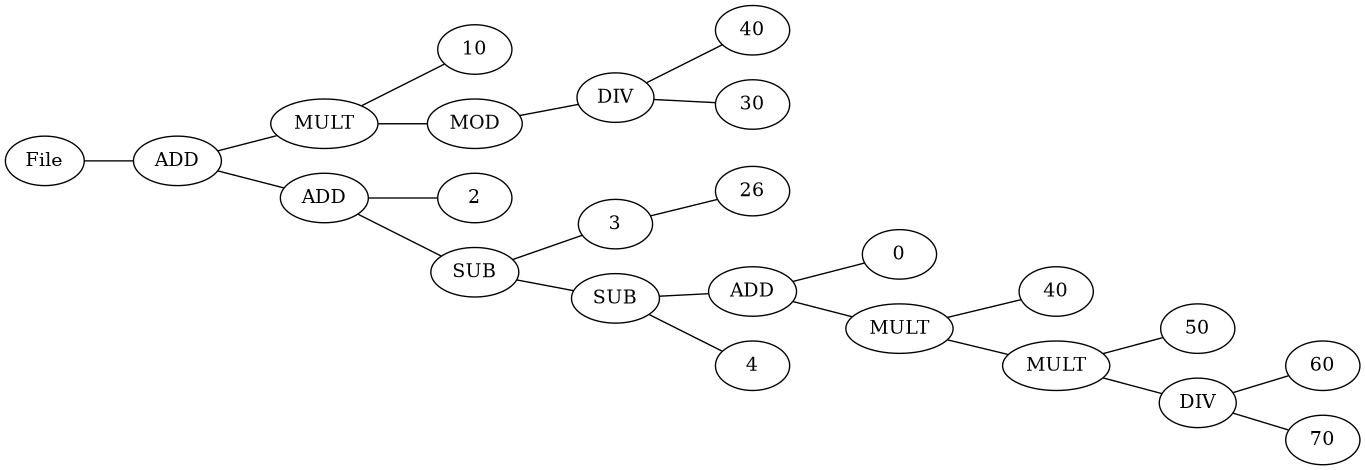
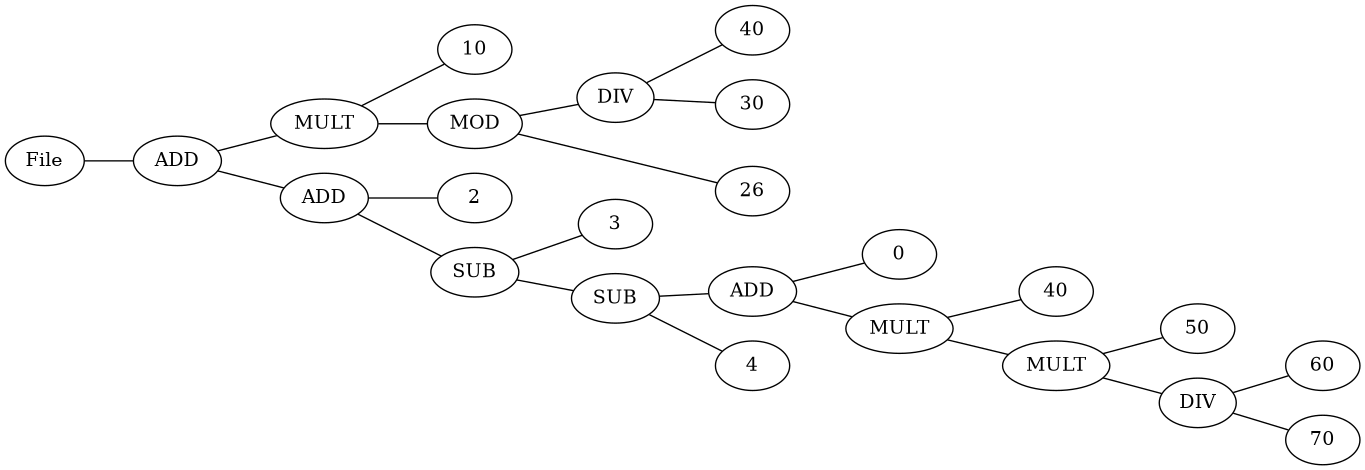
edge "26" -- "3": now "26" -- "MOD"
